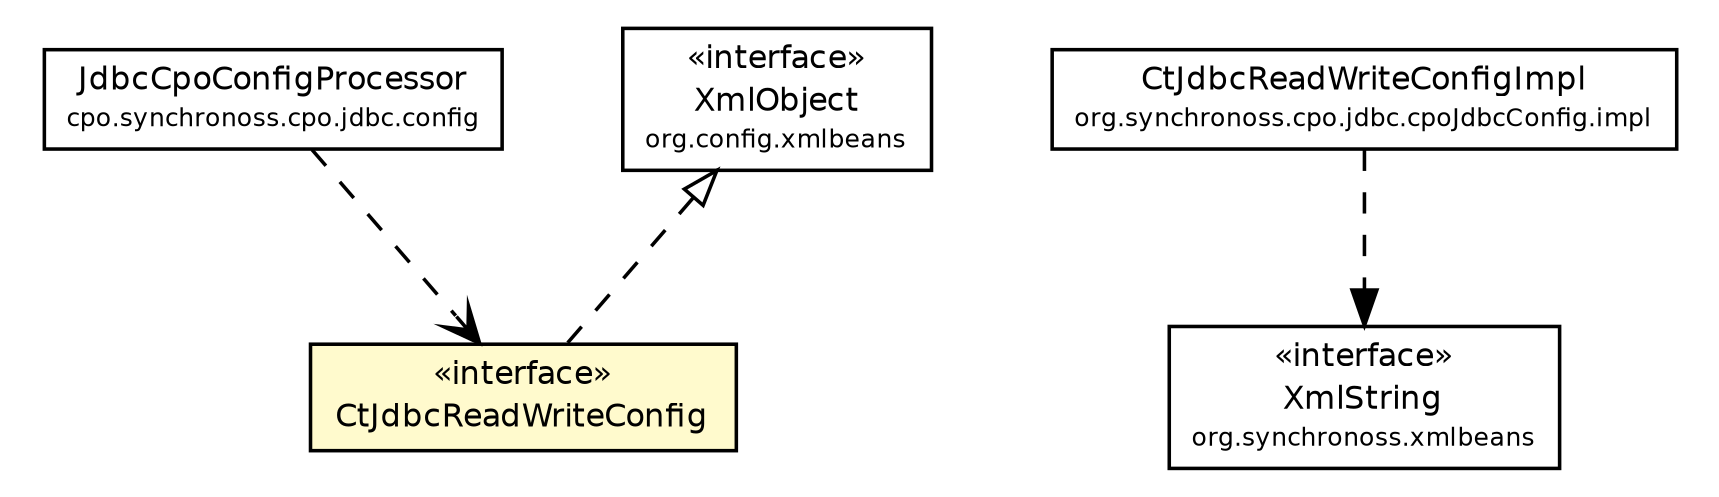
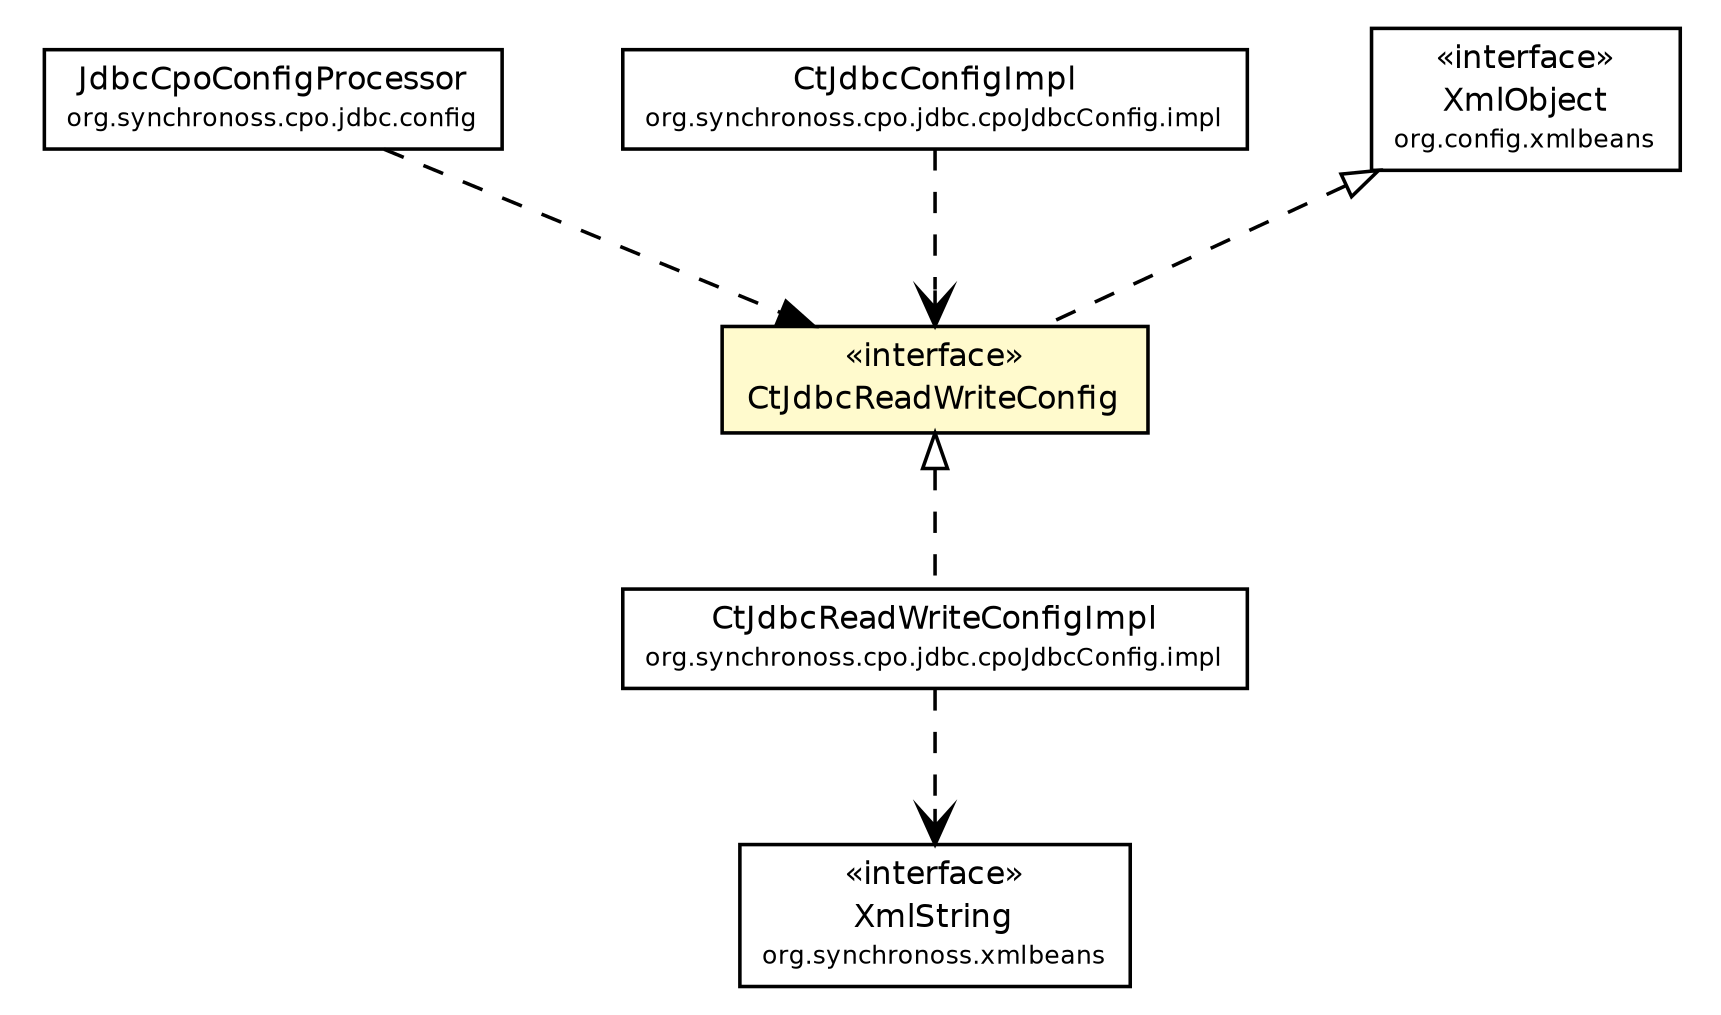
node "CtJdbcConfigImpl": added
node "JdbcCpoConfigProcessor": text "cpo.synchronoss.cpo.jdbc.config" -> "org.synchronoss.cpo.jdbc.config"
edge "CtJdbcReadWriteConfigImpl" -> "XmlString": arrowhead normal -> open
edge "JdbcCpoConfigProcessor" -> "CtJdbcReadWriteConfig": arrowhead open -> normal
edge "CtJdbcReadWriteConfigImpl" -> "CtJdbcReadWriteConfig": added
